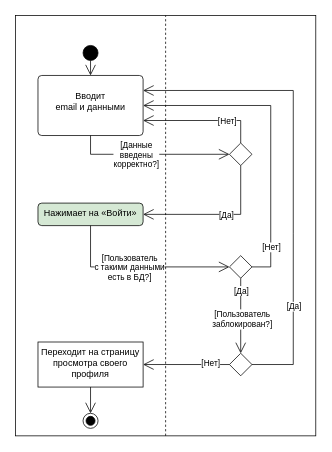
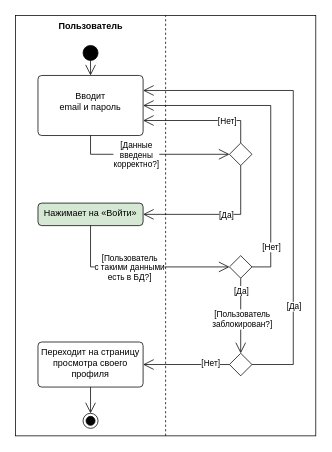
node "Пользователь": added
node "Вводит email и данными": label "Вводит email и данными" -> "Вводит email и пароль"
node "Переходит на страницу просмотра своего профиля": shape rectangle -> rounded rectangle
